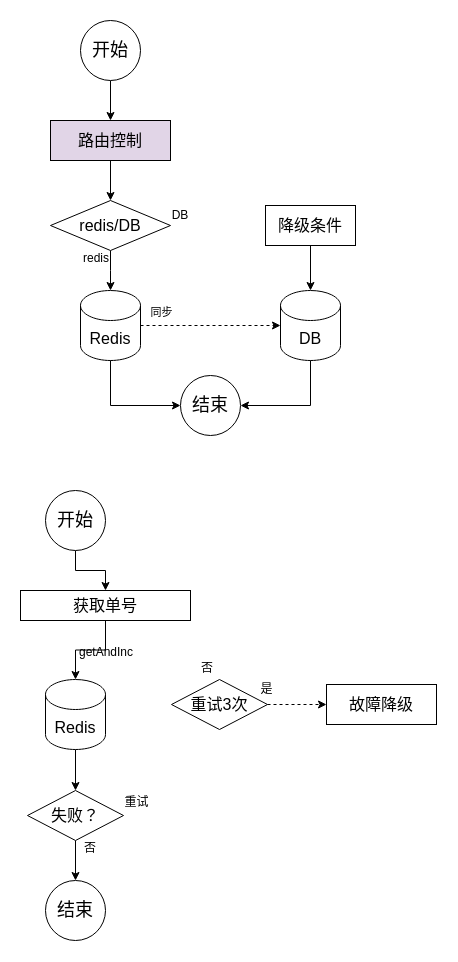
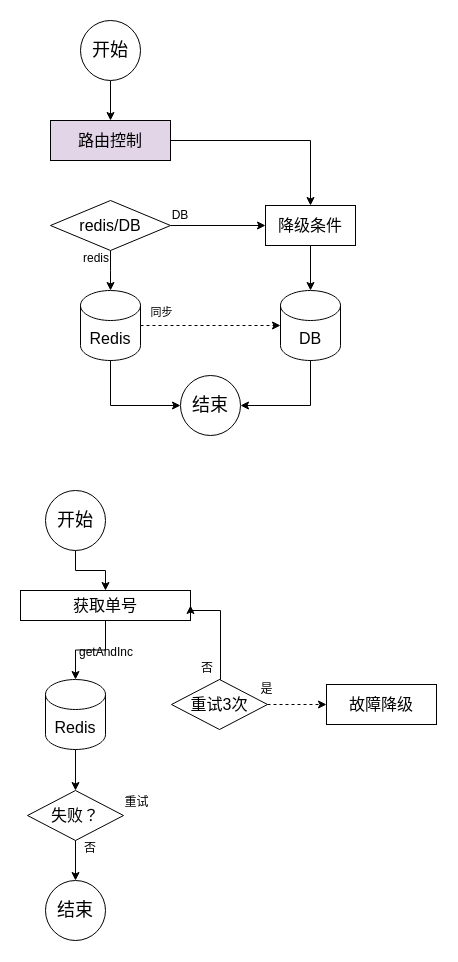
edge "路由控制" -> "redis/DB": now "路由控制" -> "降级条件"
edge "redis/DB" -> "降级条件": added
edge "重试3次" -> "获取单号": added
